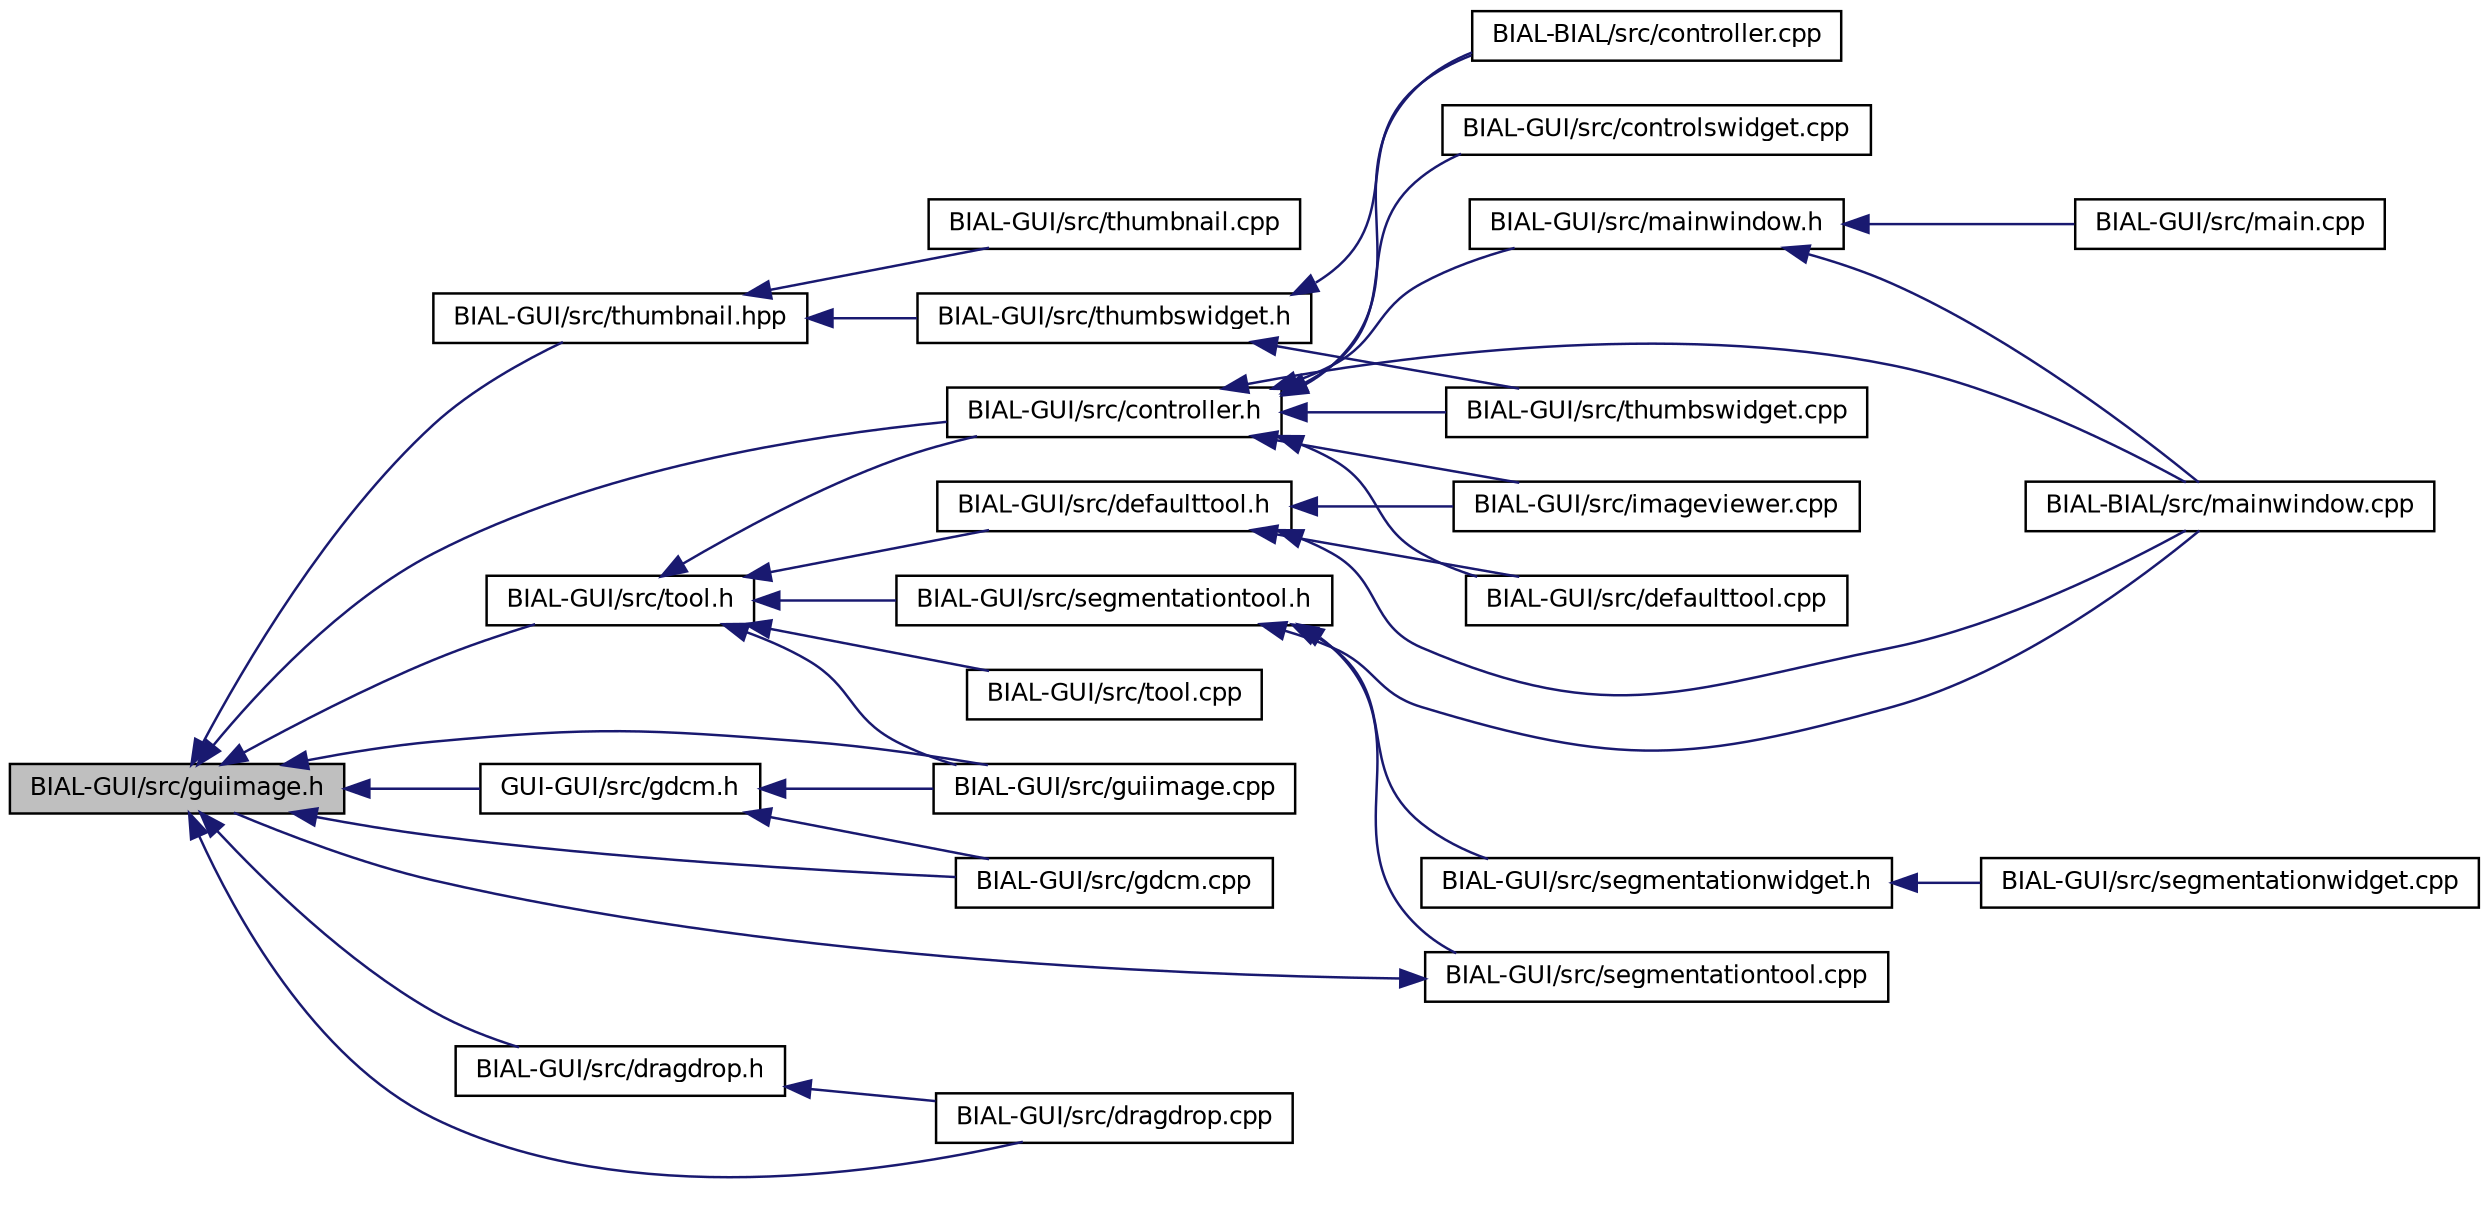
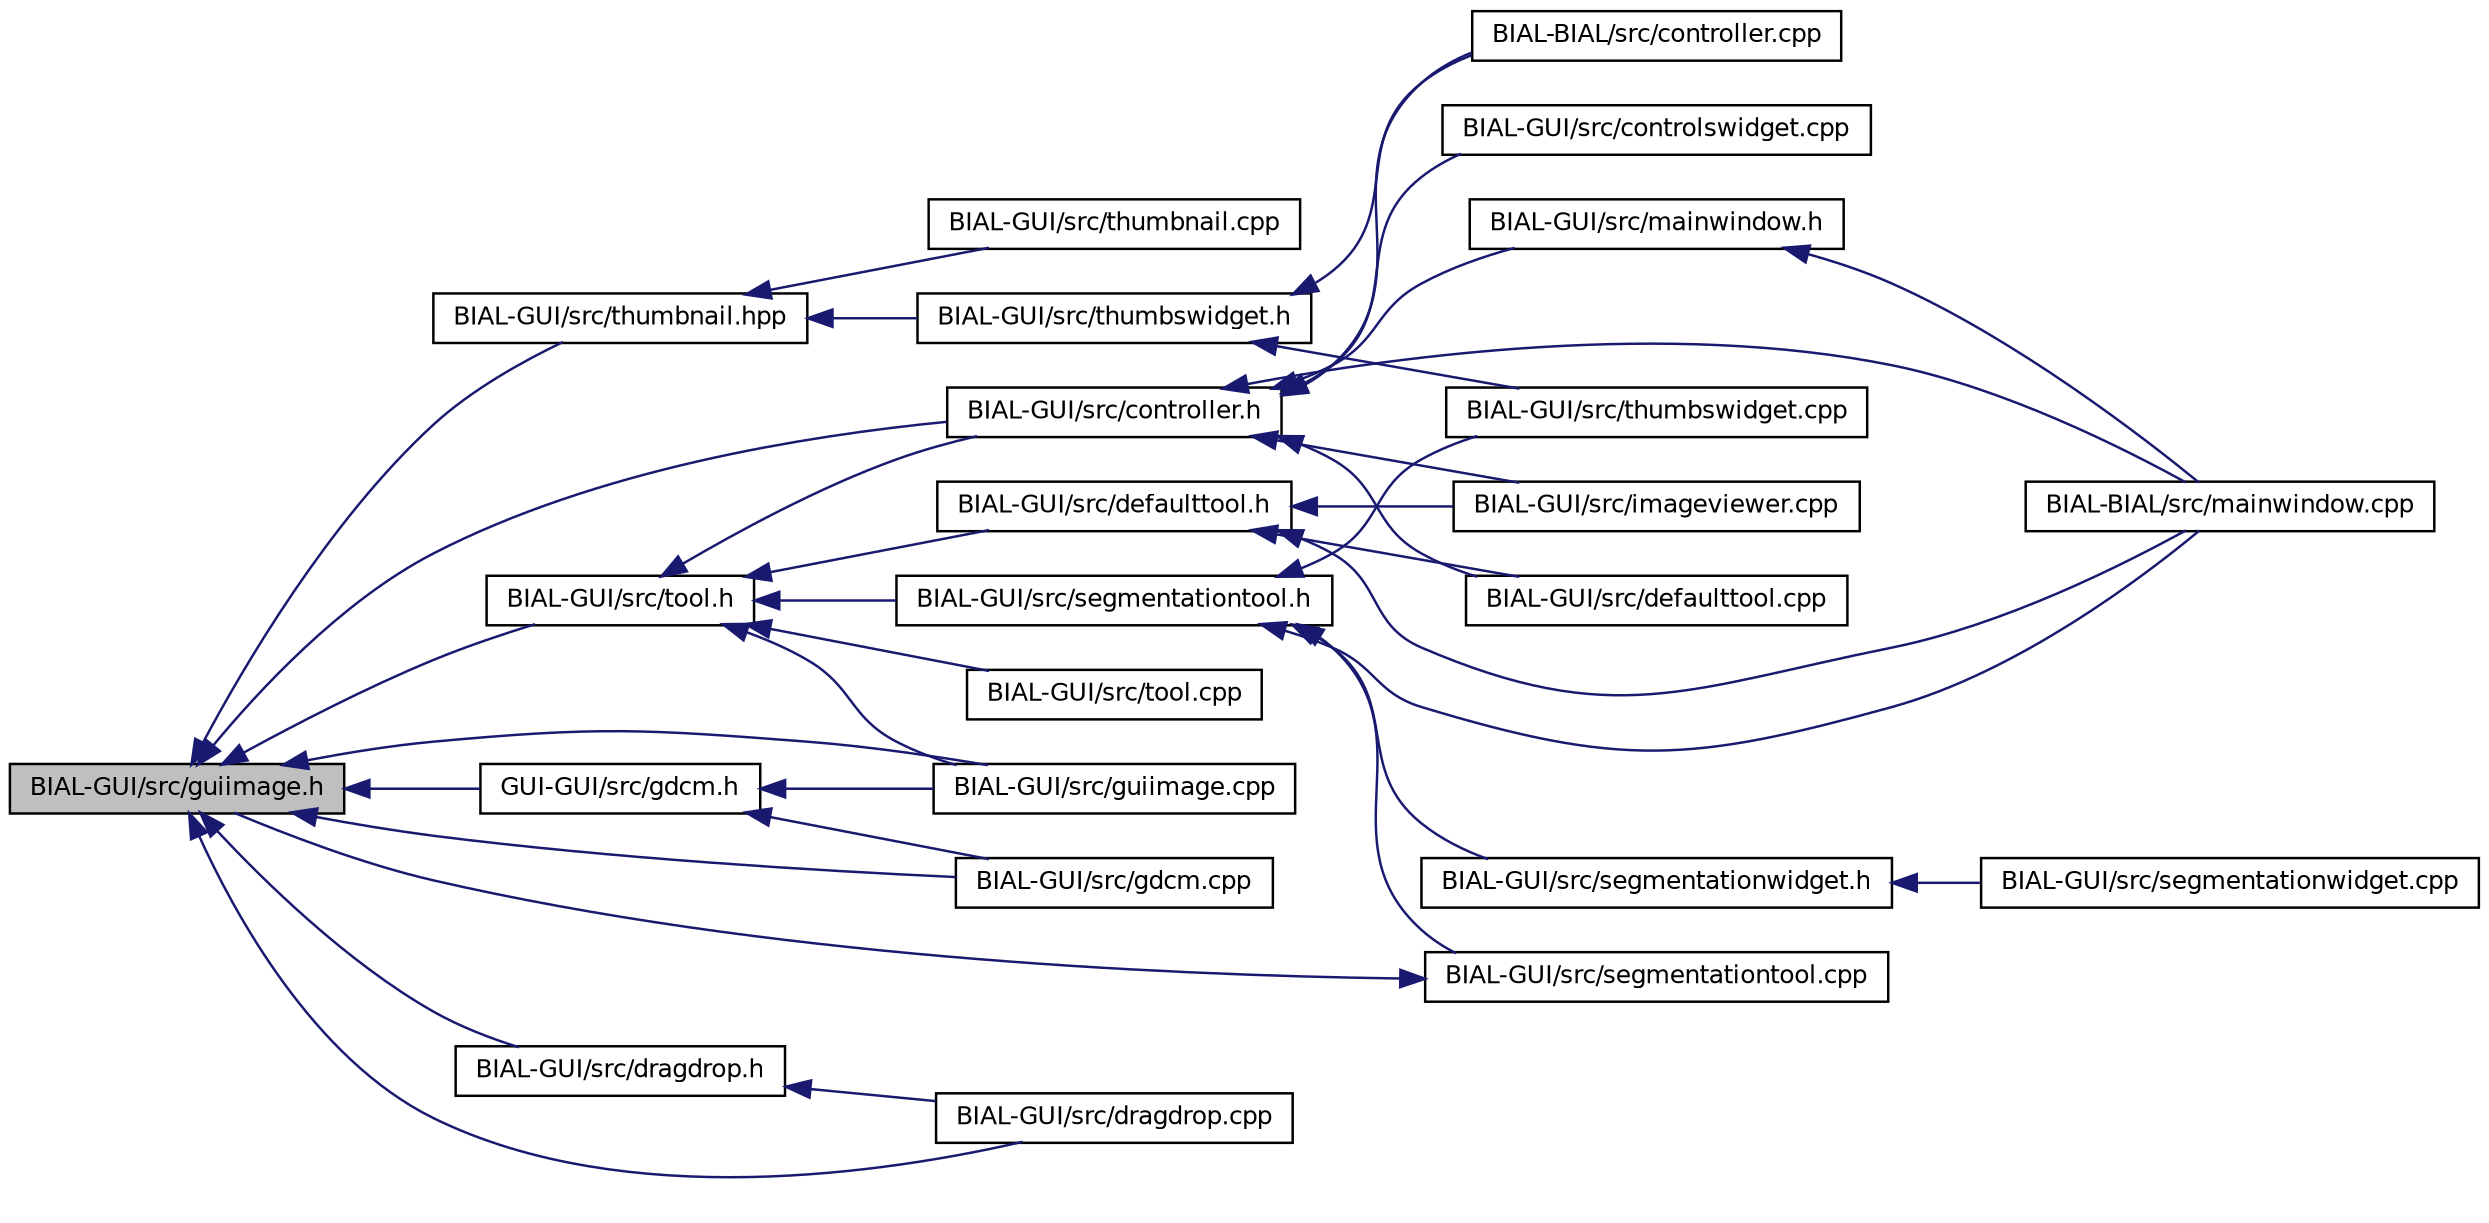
node "BIAL-GUI/src/main.cpp": removed
edge "BIAL-GUI/src/thumbswidget.cpp" -> "BIAL-GUI/src/controller.h": now "BIAL-GUI/src/thumbswidget.cpp" -> "BIAL-GUI/src/segmentationtool.h"
